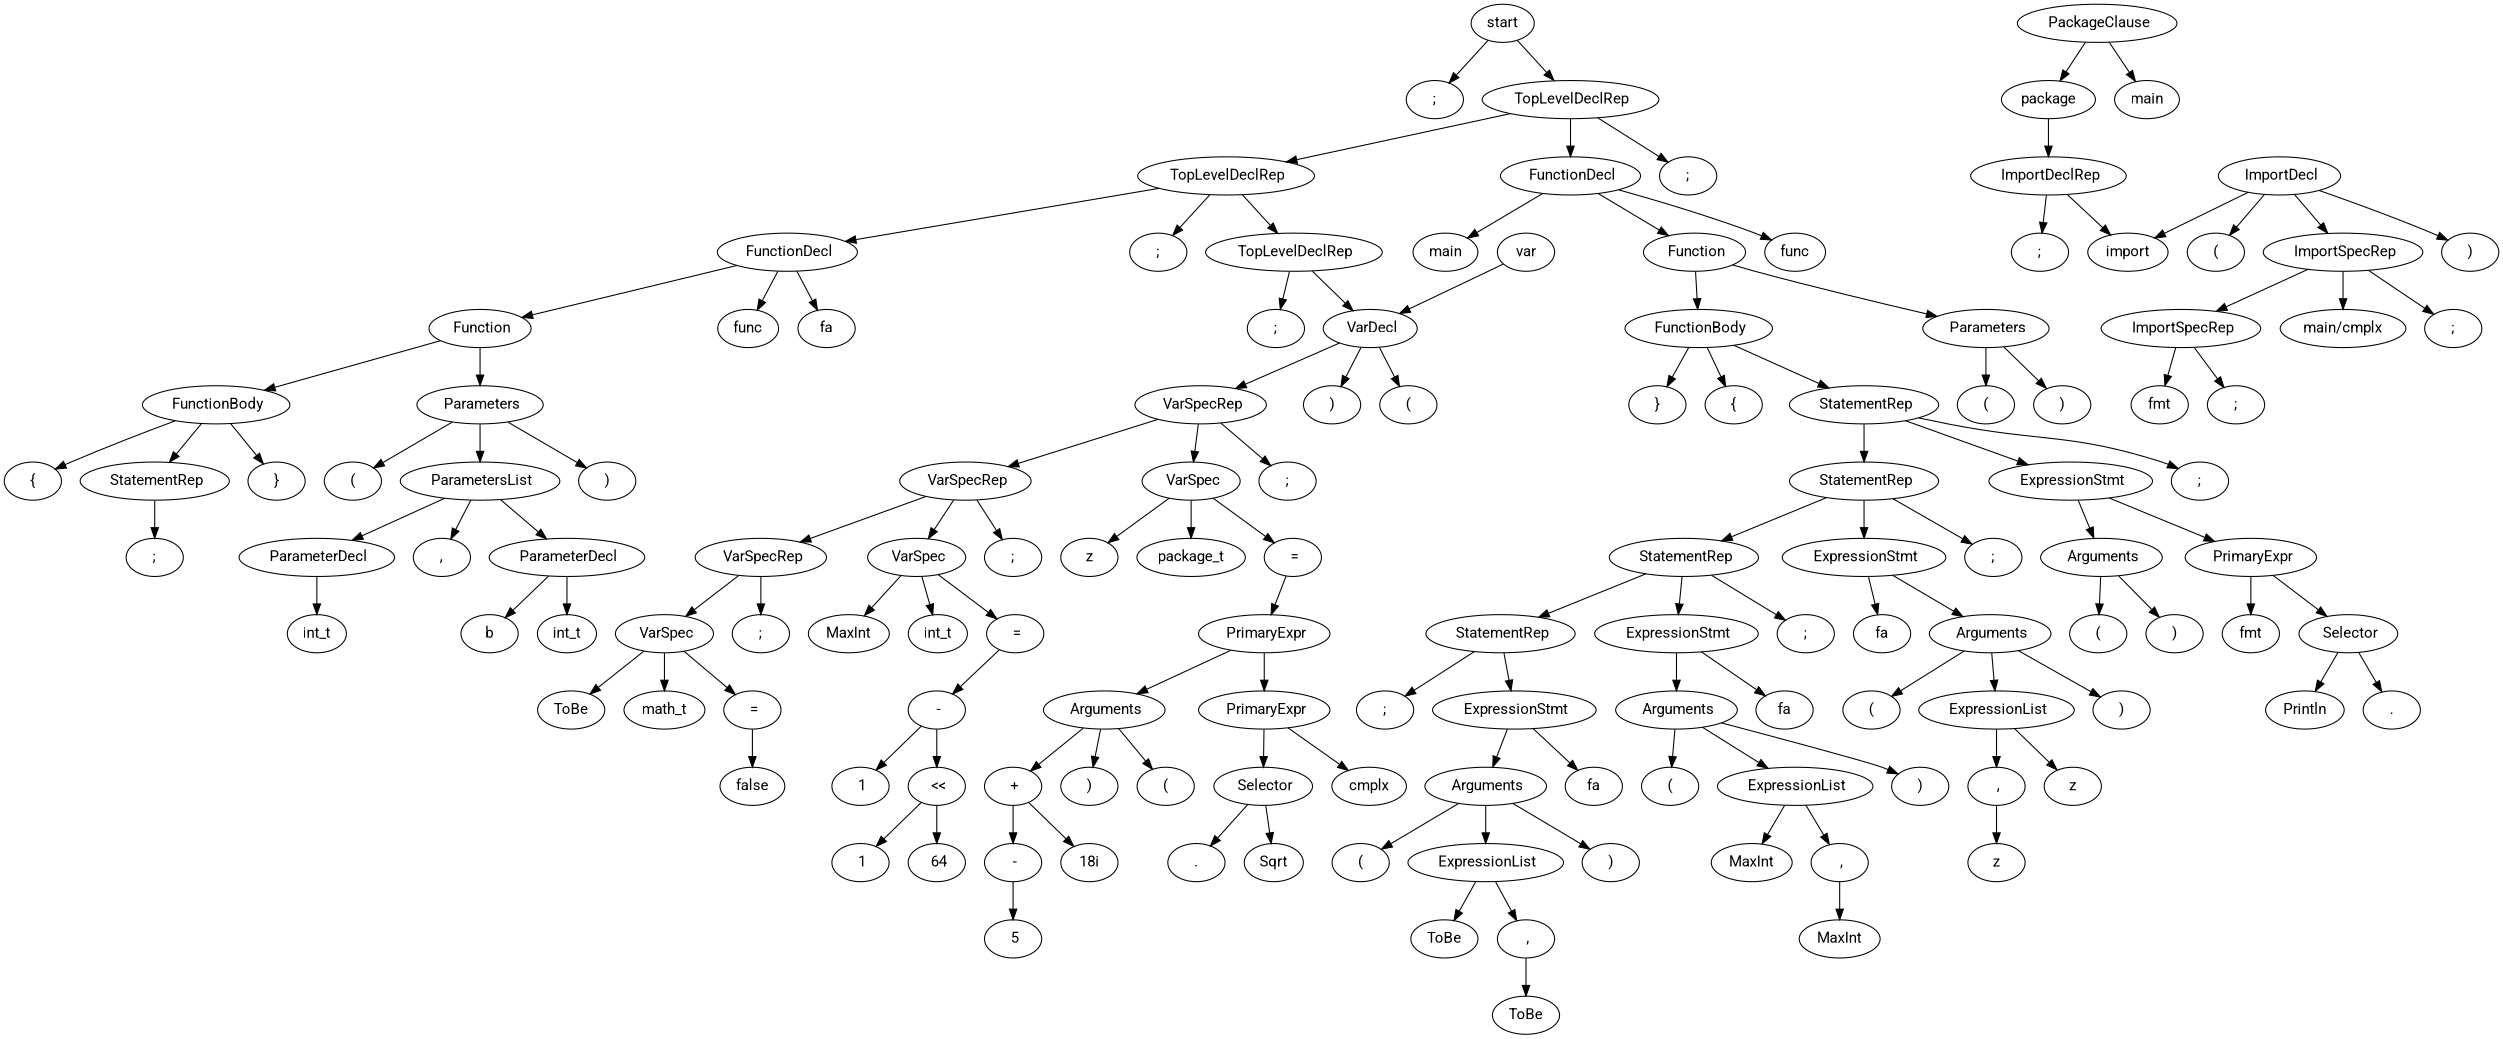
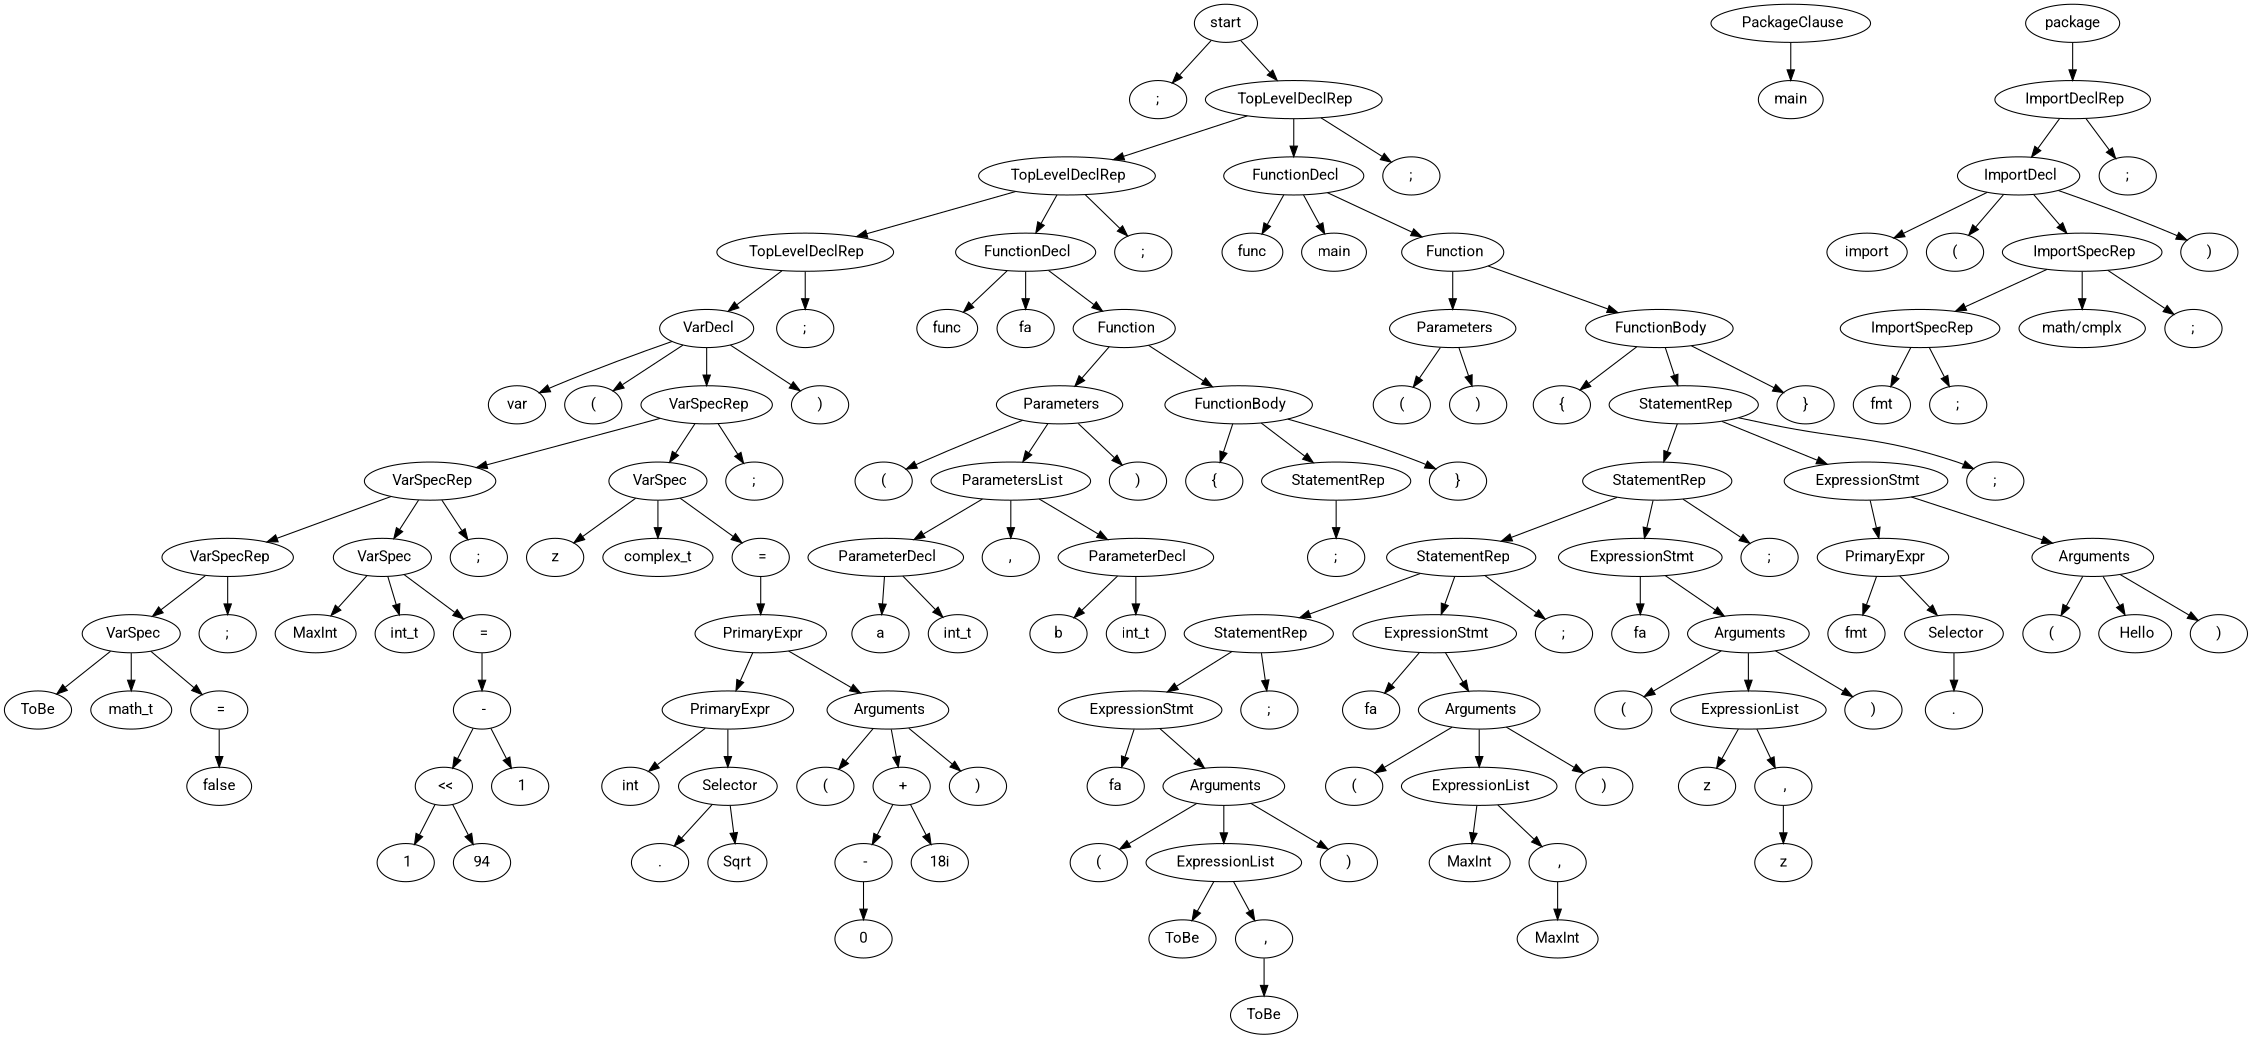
edge "PackageClause" -> "package": removed
edge "ImportDeclRep" -> "import": now "ImportDeclRep" -> "ImportDecl"
edge "var" -> "VarDecl": reversed
node "main/cmplx": label "main/cmplx" -> "math/cmplx"
node "package_t": label "package_t" -> "complex_t"
node "a": added
node "Hello": added
node "Println": removed
node "cmplx": label "cmplx" -> "int"
node "64": label "64" -> "94"
node "5": label "5" -> "0"
